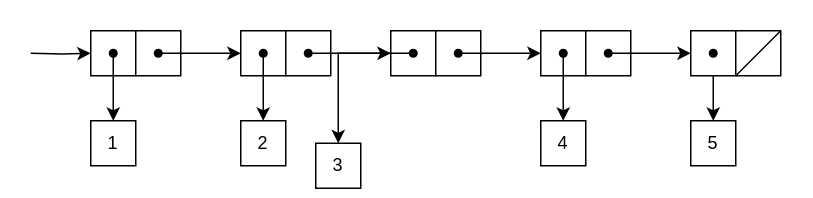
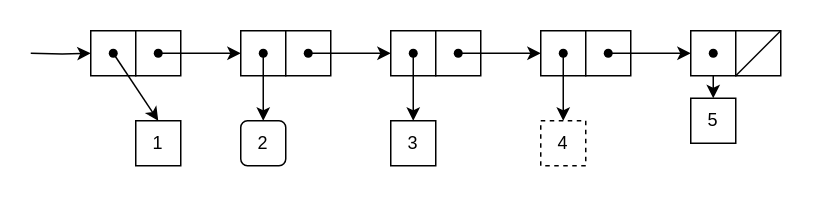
node "1": moved (113, 143) -> (158, 143)
node "2": shape rectangle -> rounded rectangle
node "4": style solid -> dashed
node "5": moved (713, 143) -> (713, 121)
node "3": moved (338, 166) -> (413, 143)
